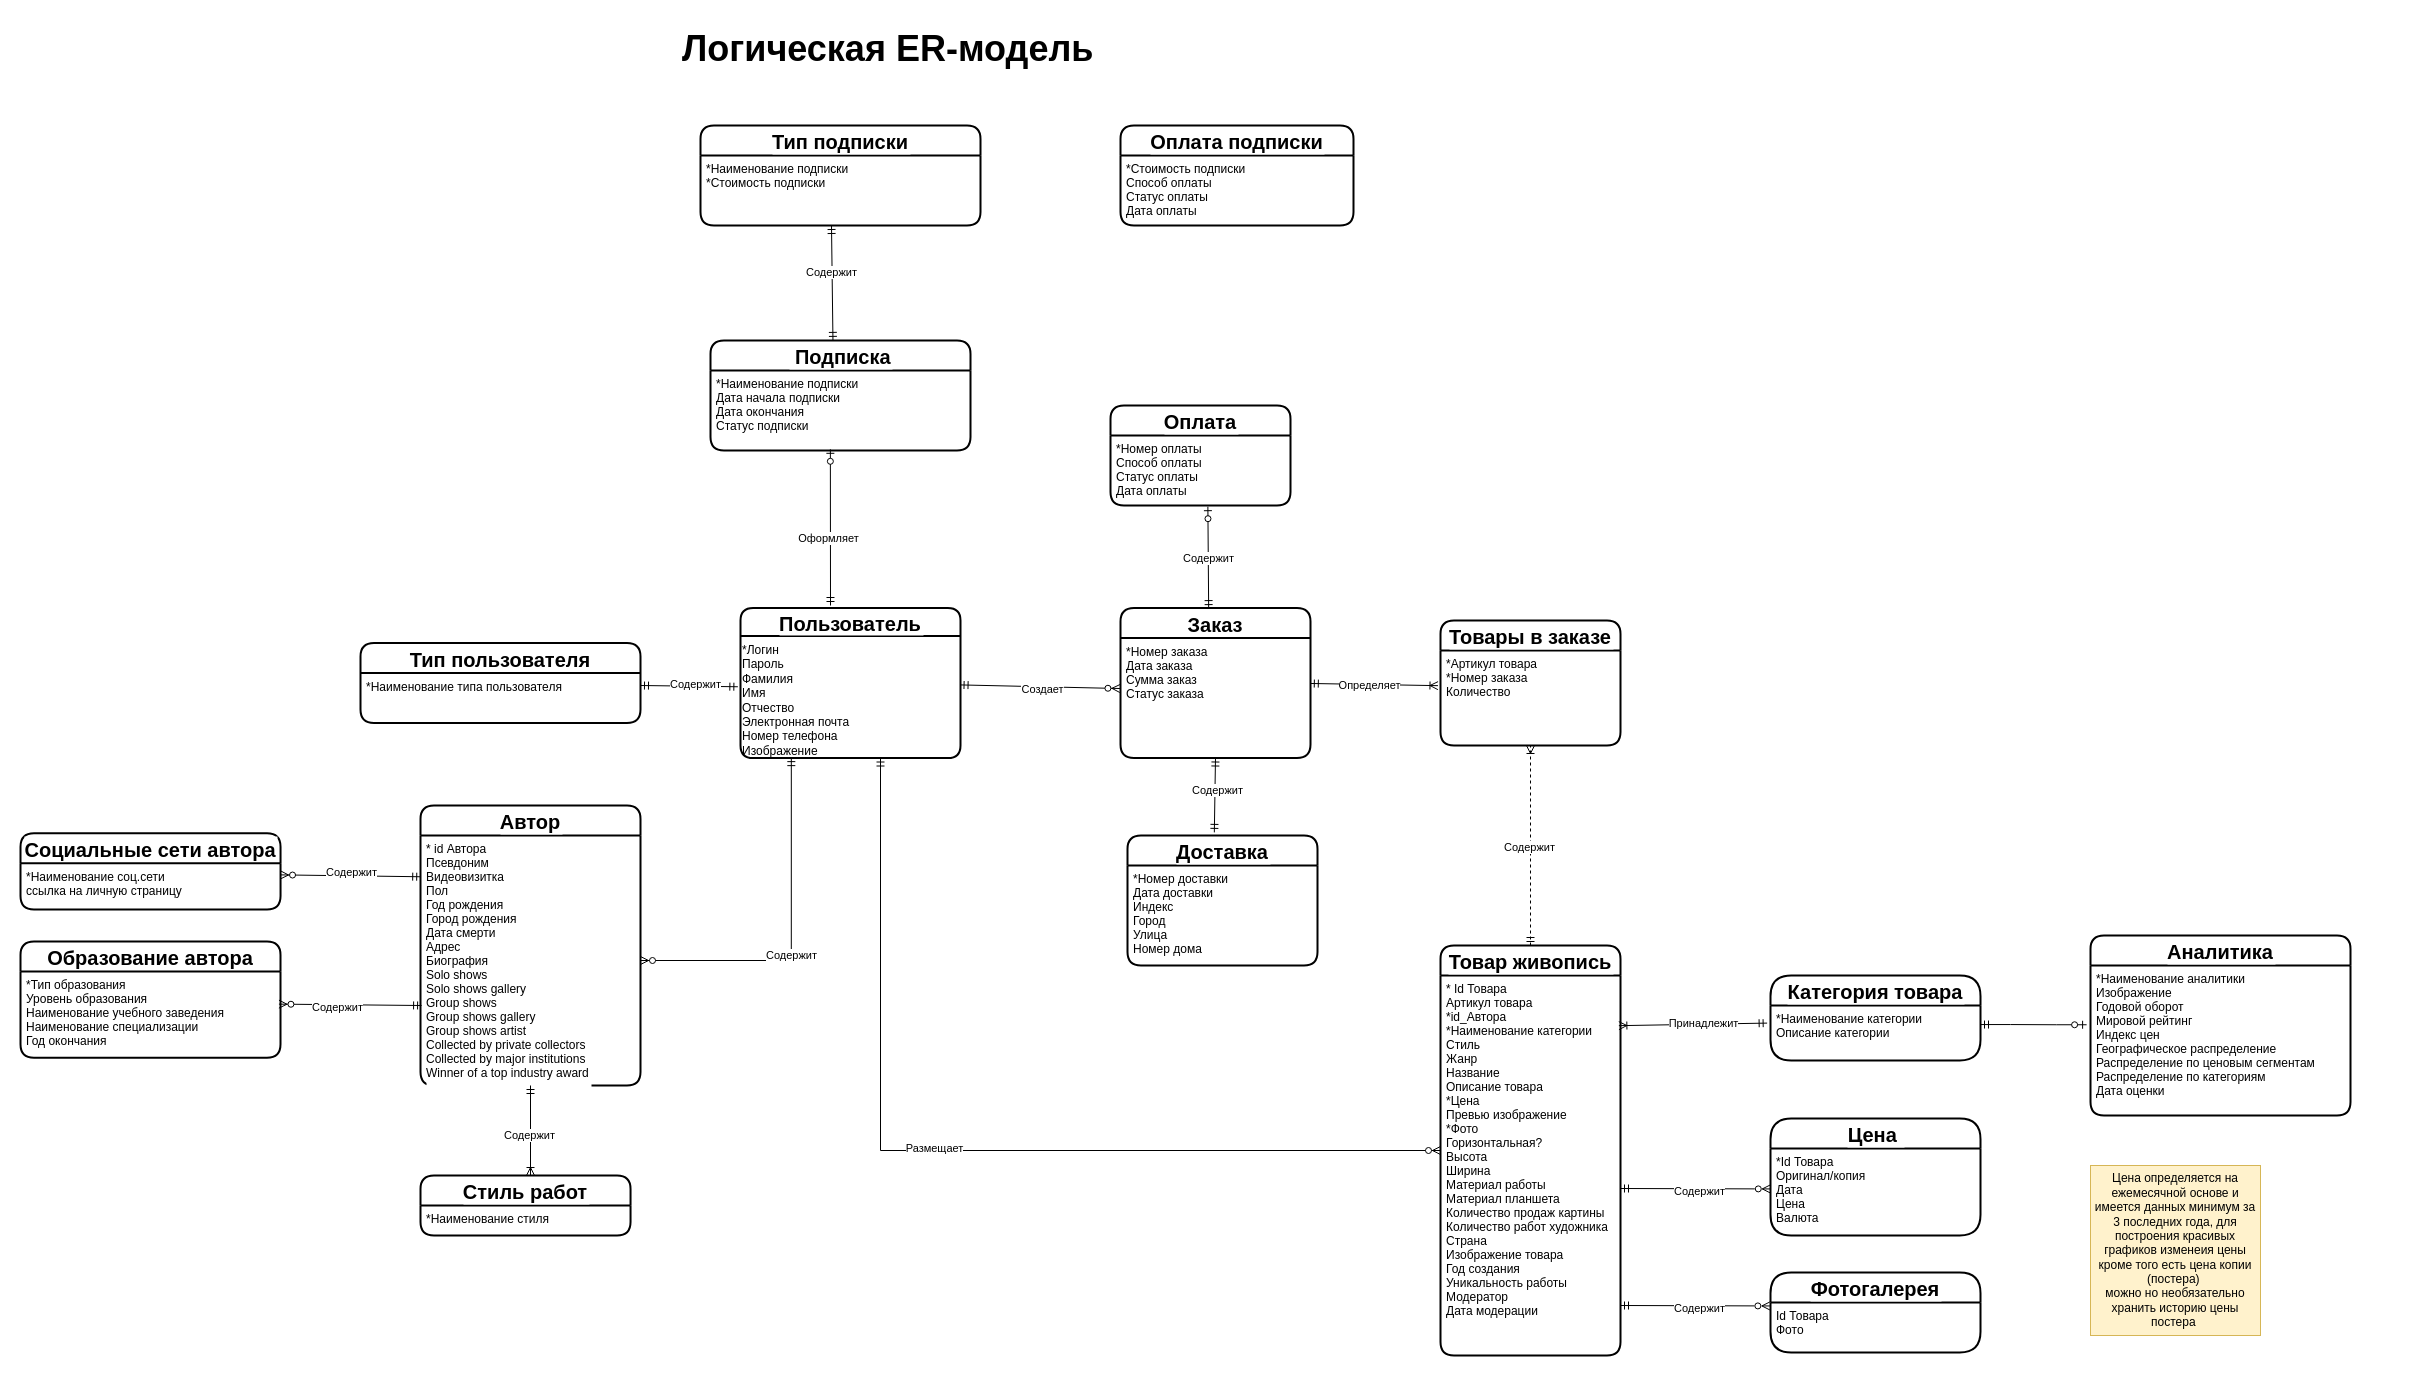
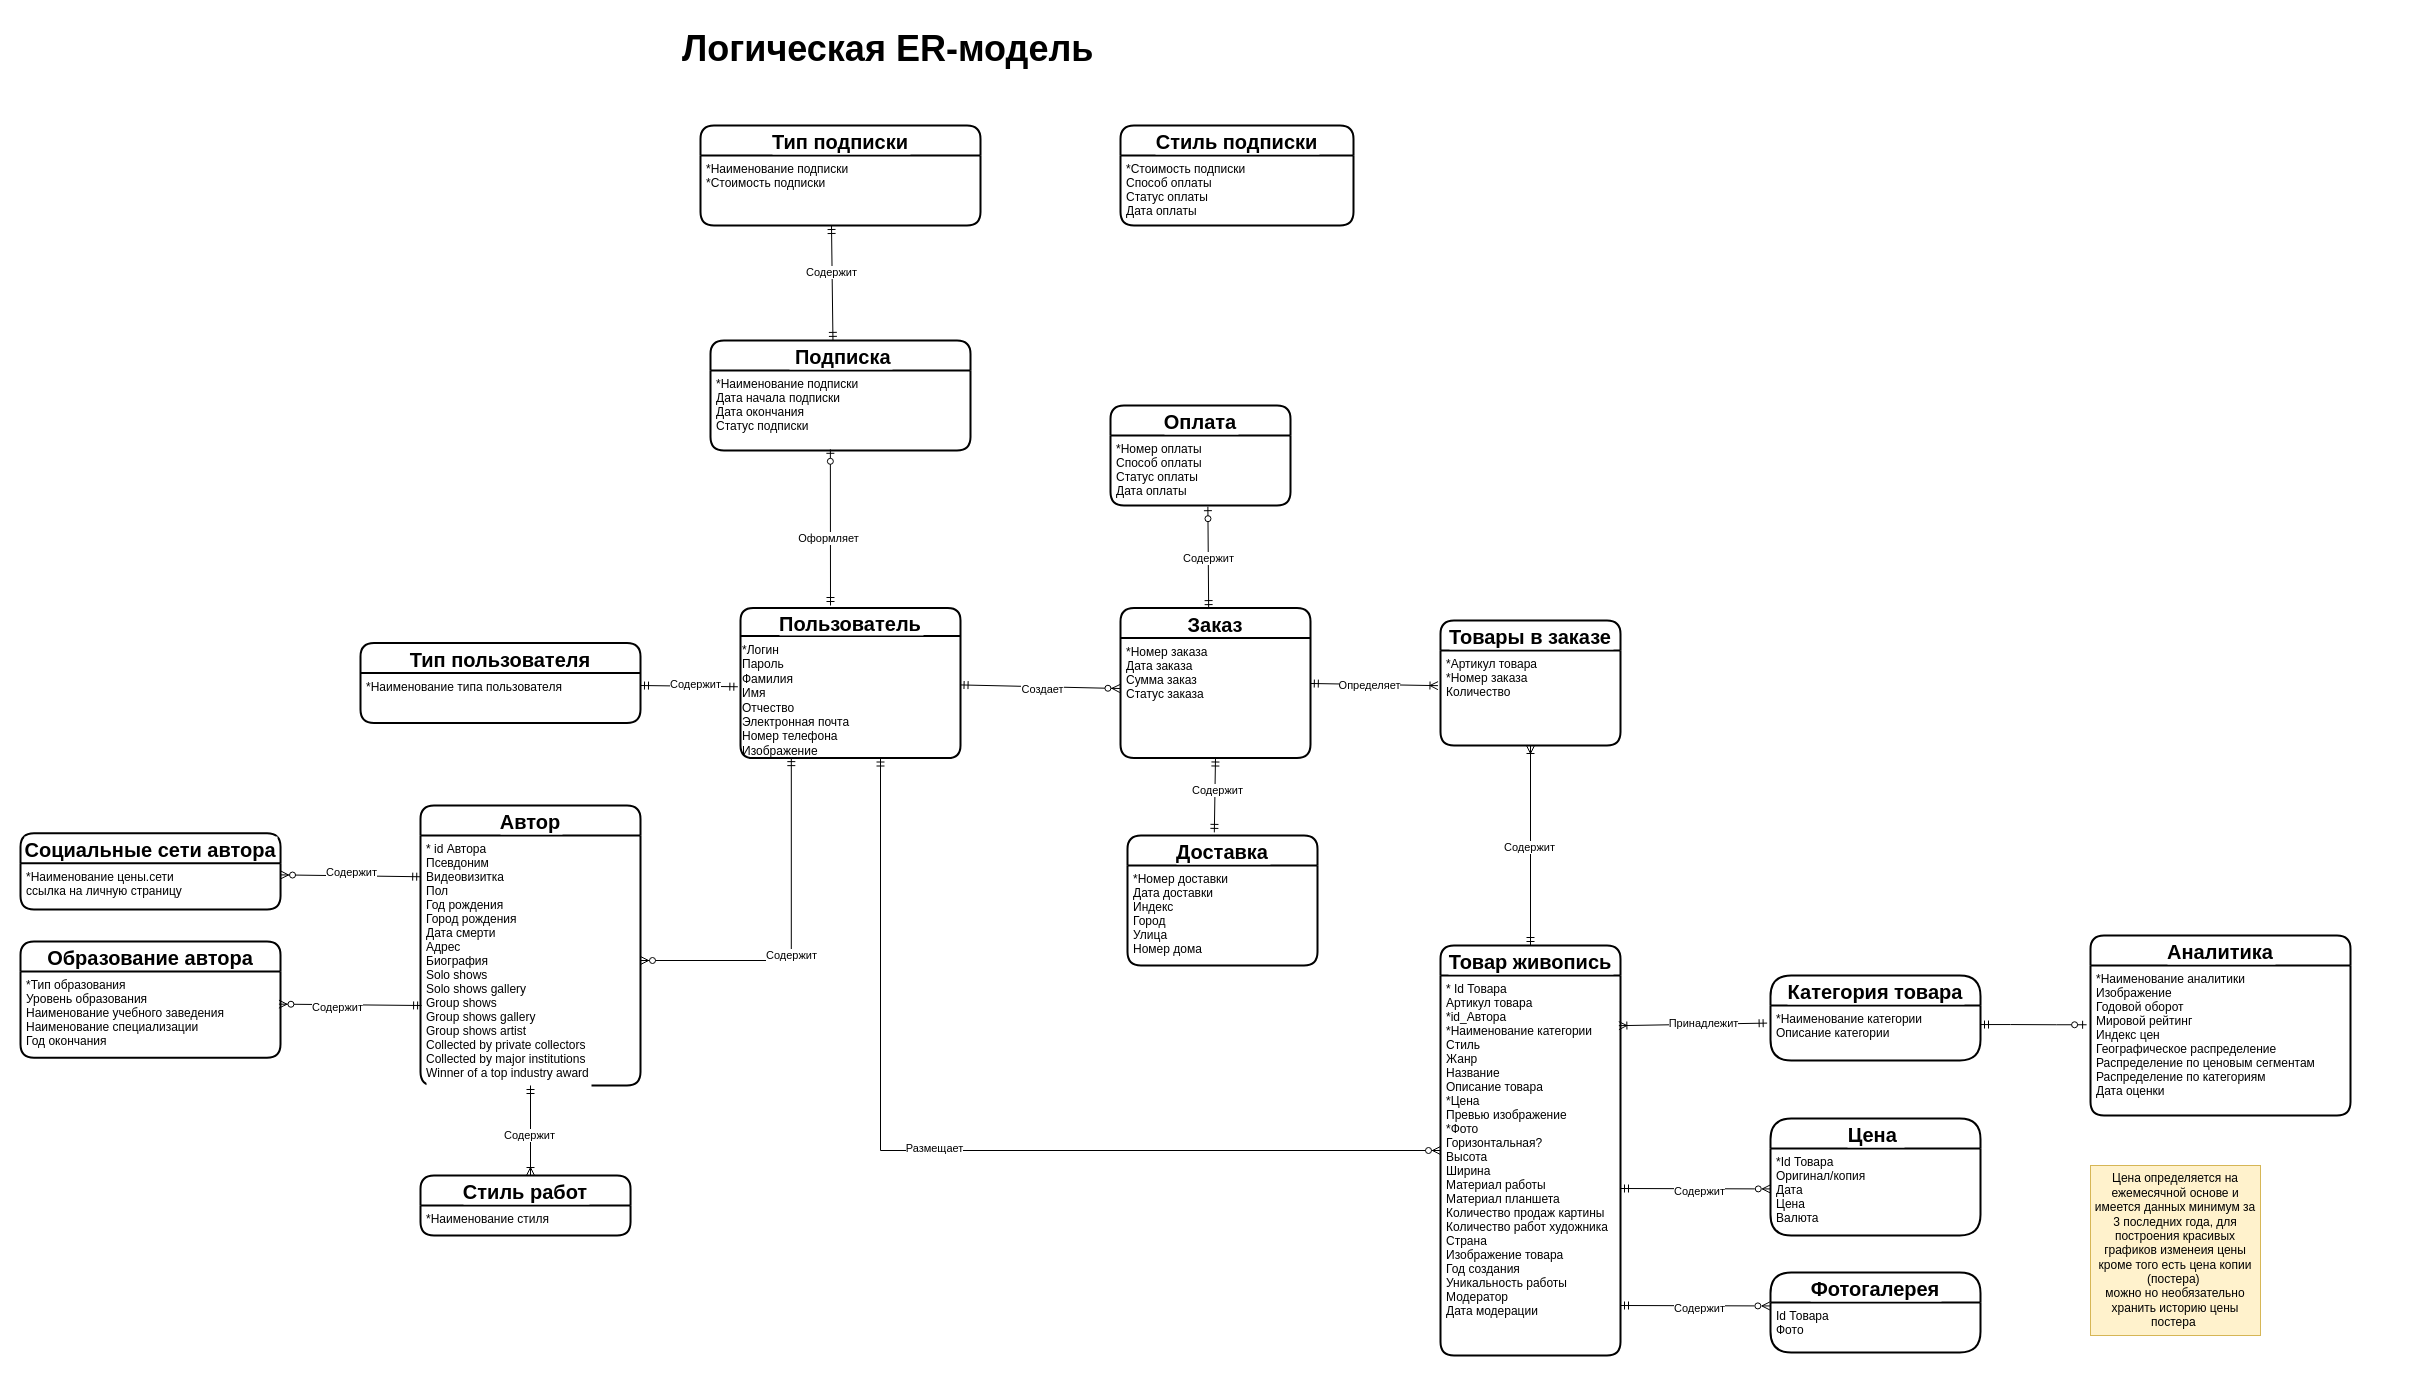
node "Оплата подписки": label "Оплата подписки" -> "Стиль подписки"
edge "*Артикул товара *Номер заказа Количество" -- "Товар живопись": style dashed -> solid
node "*Наименование соц.сети ссылка на личную страницу": label "*Наименование соц.сети ссылка на личную страницу" -> "*Наименование цены.сети ссылка на личную страницу"
